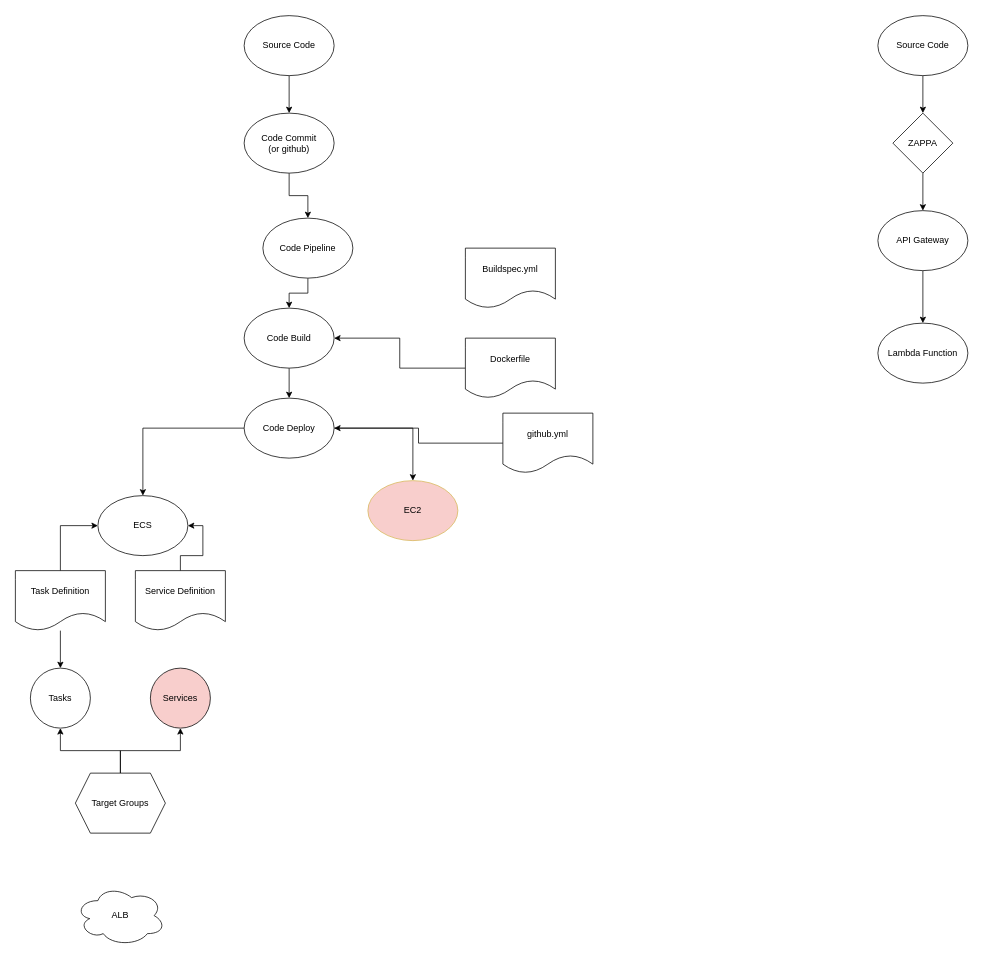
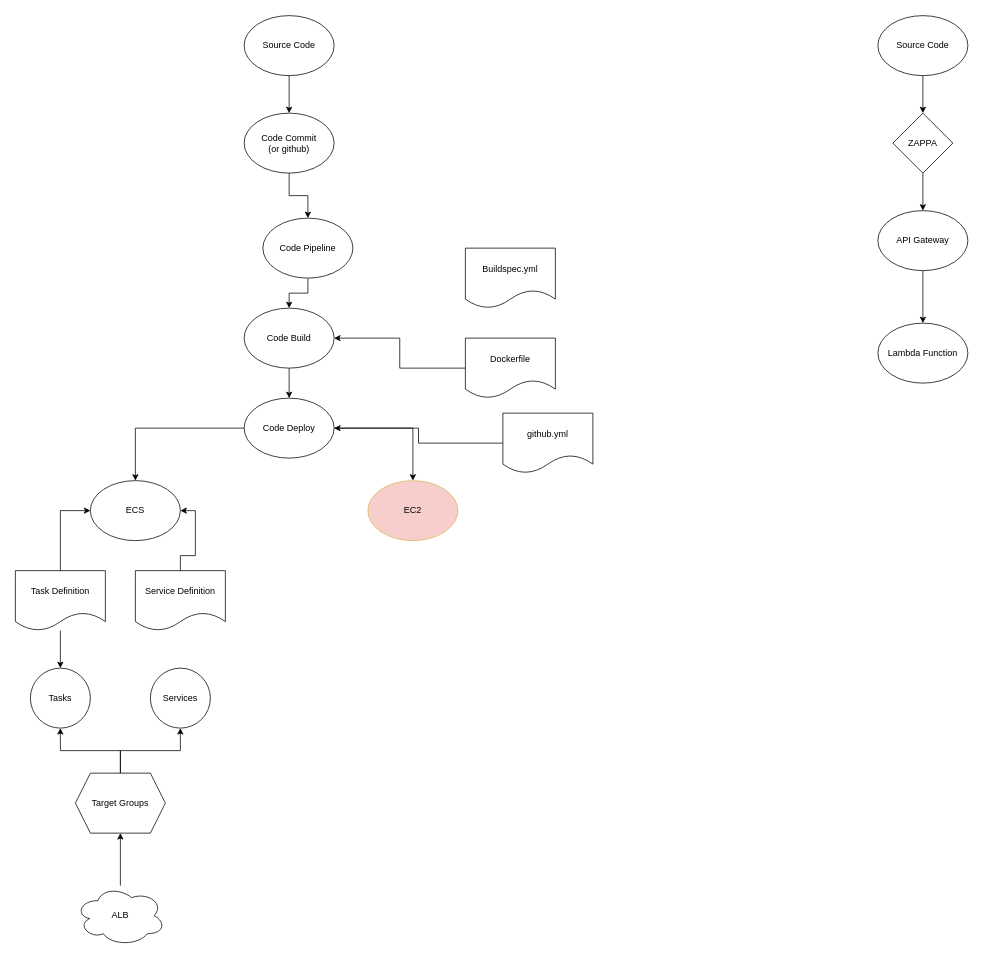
node "ECS": moved (143, 525) -> (135, 510)
node "Services": fillcolor #f8cecc -> #ffffff
edge "ALB" -> "Target Groups": added
